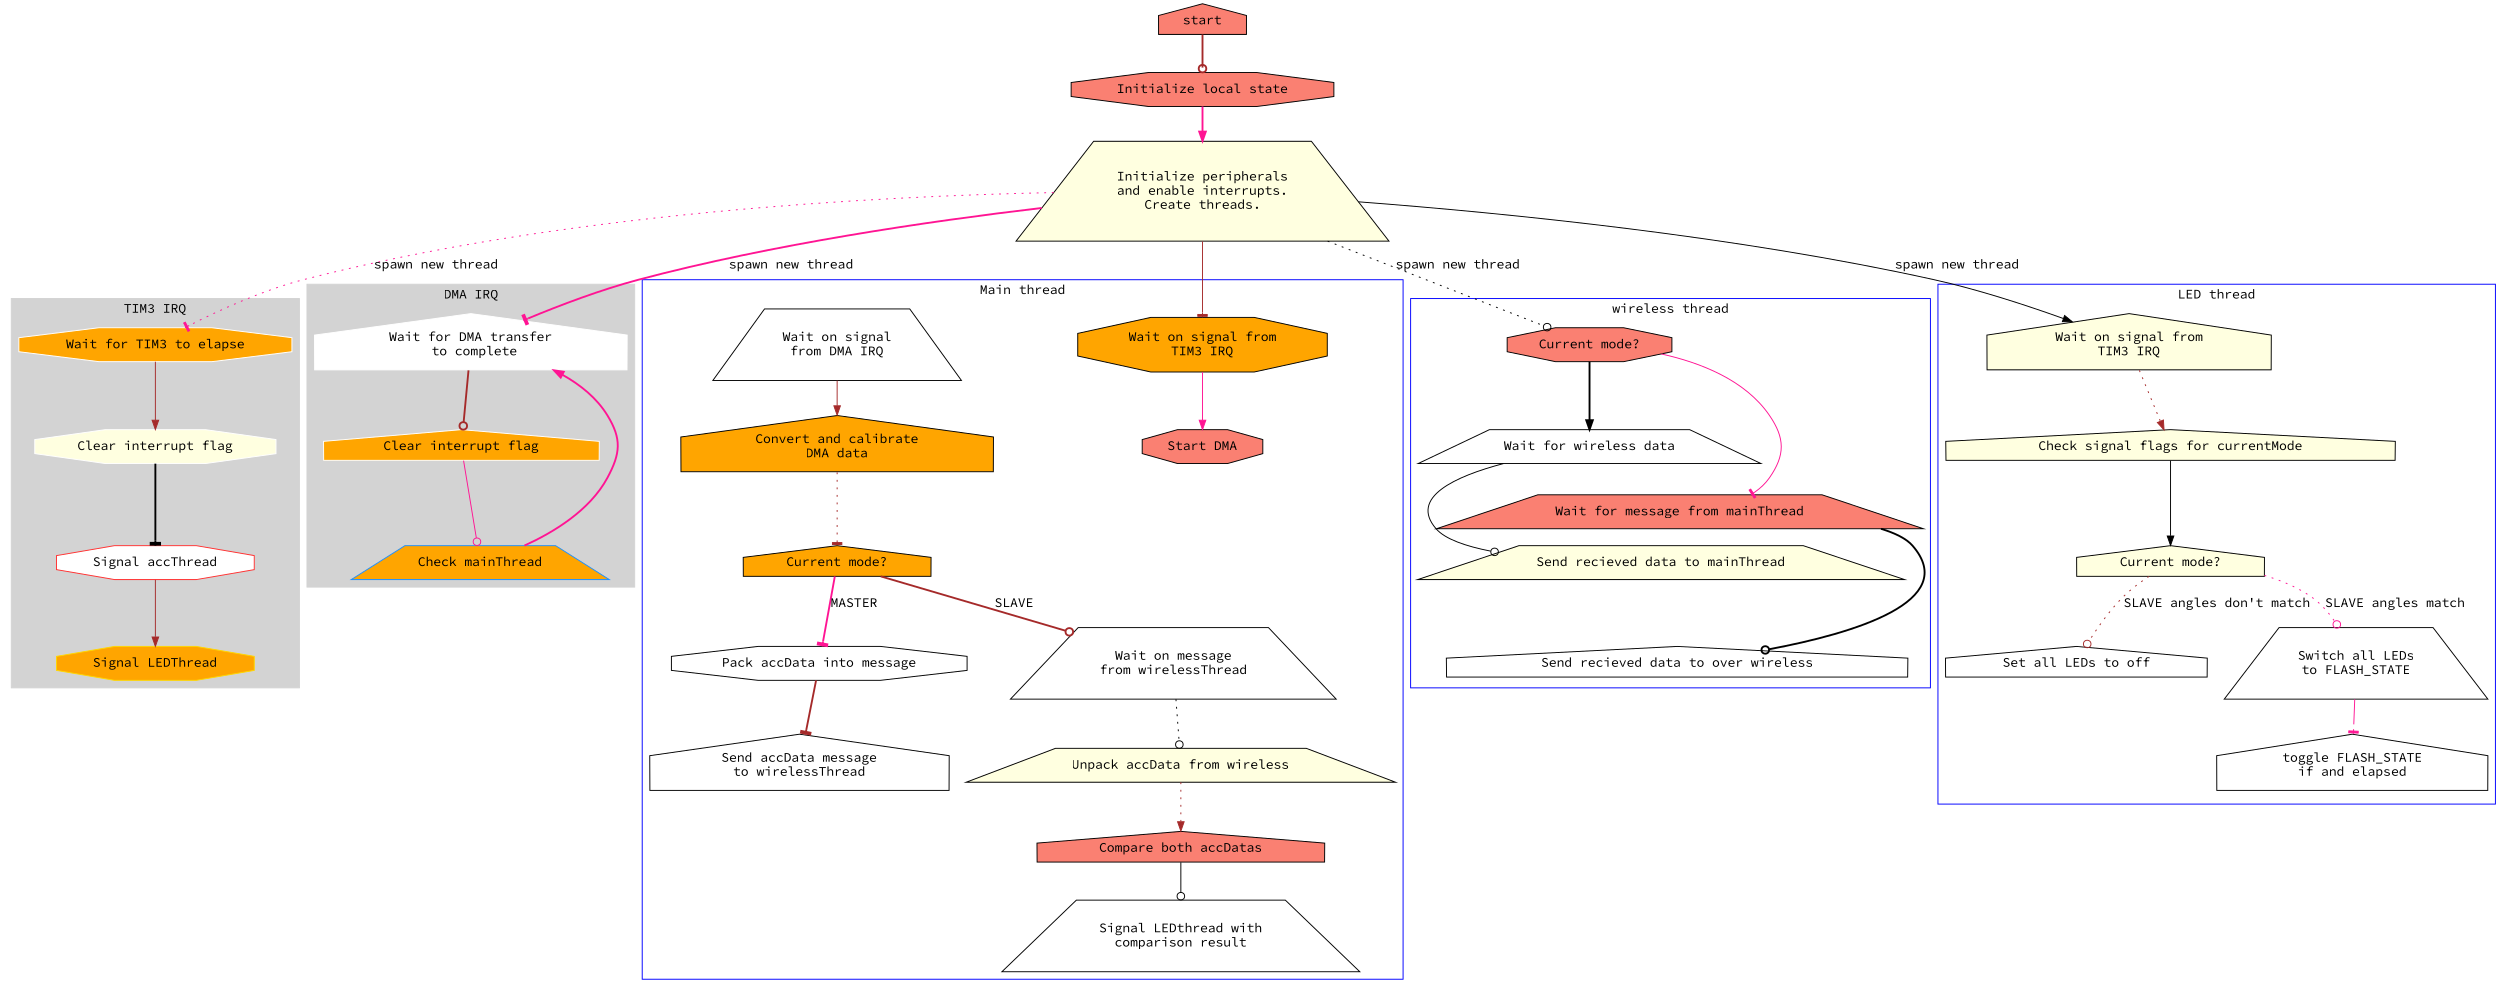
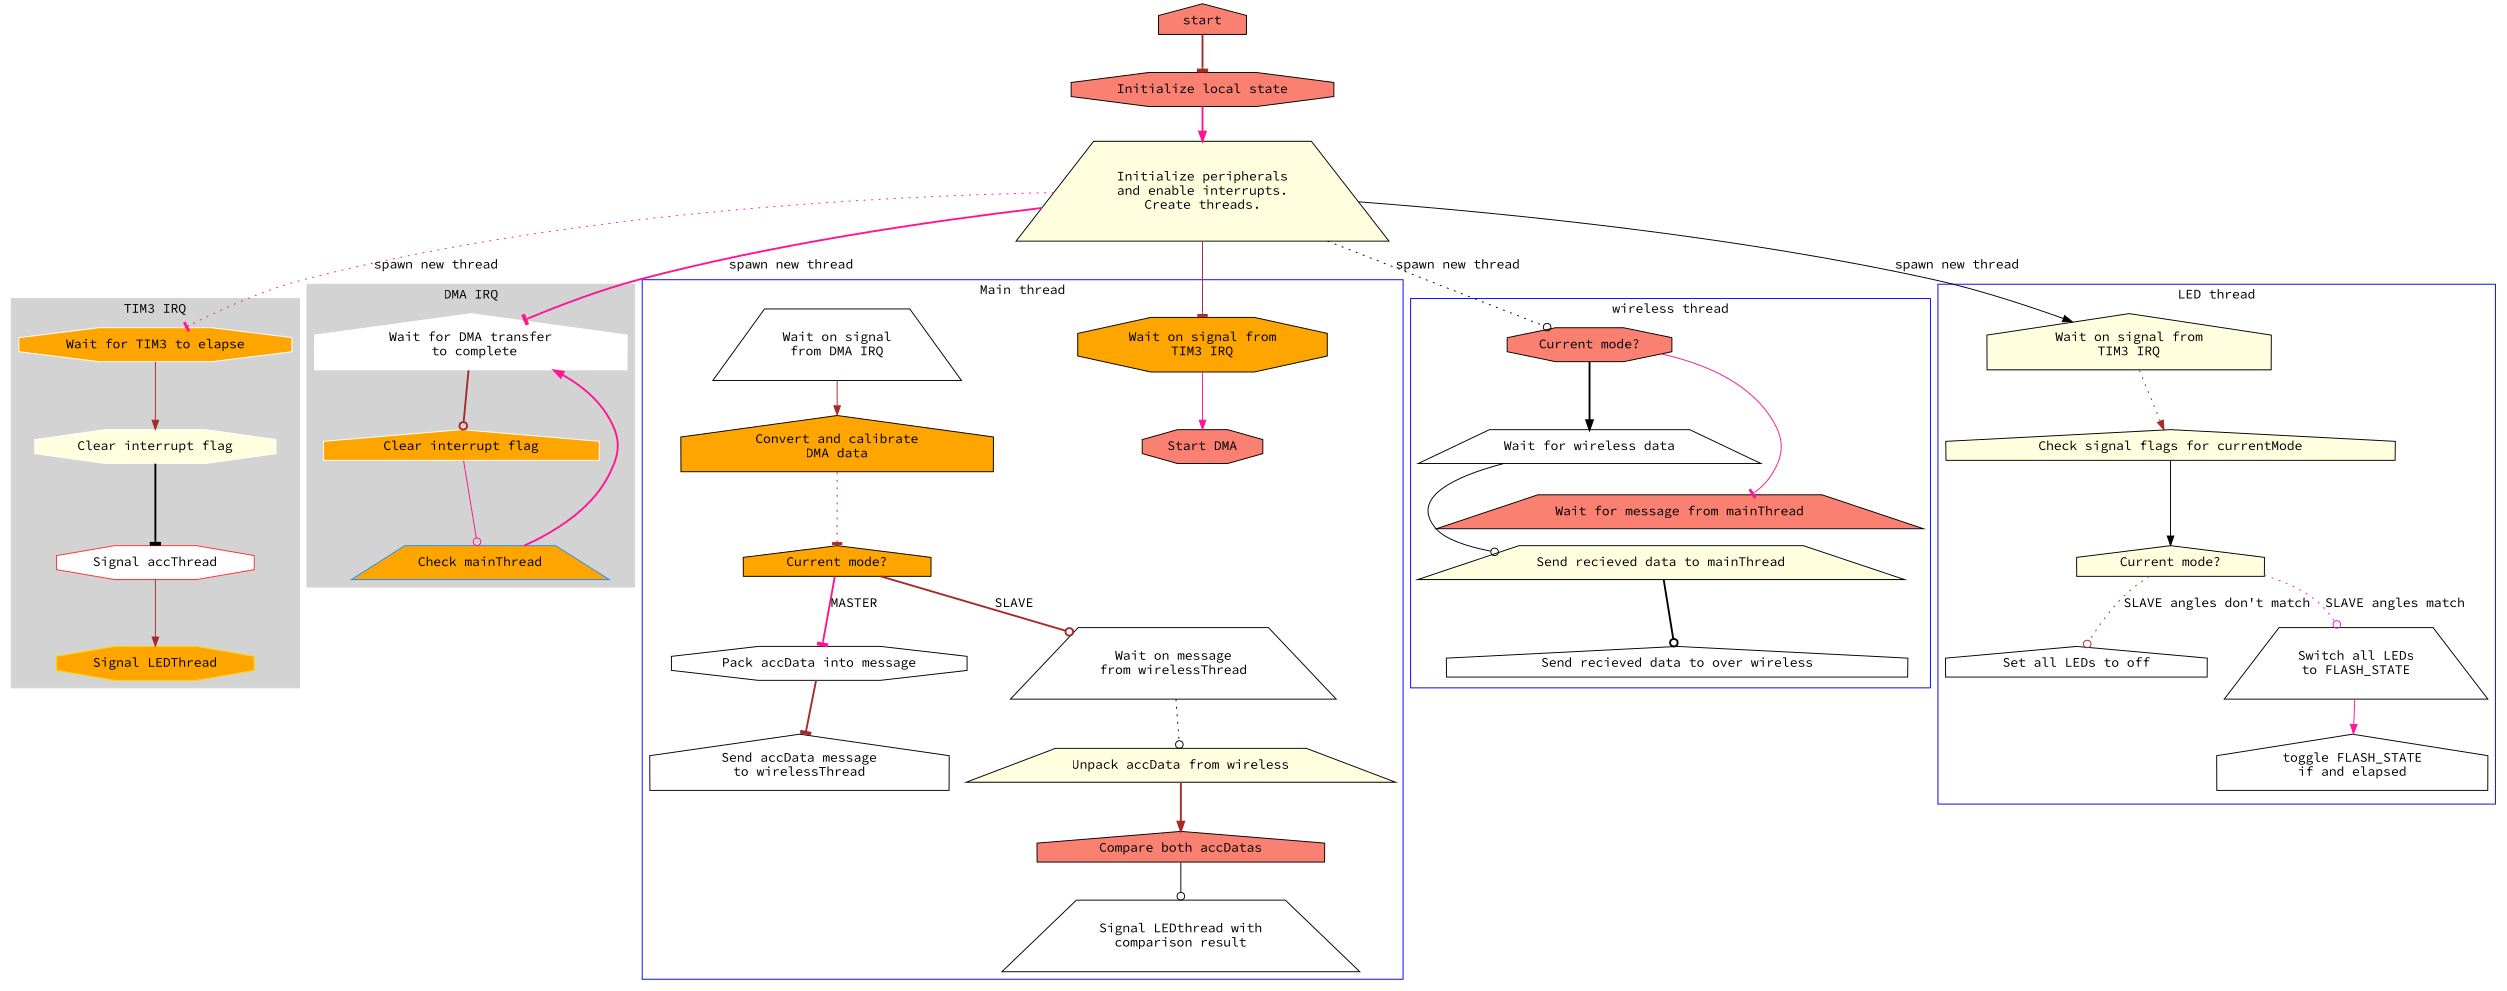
edge "start" -> "Initialize local state": arrowhead odot -> tee
edge "Wait for message from mainThread" -> "Send recieved data to over wireless": now "Send recieved data to mainThread" -> "Send recieved data to over wireless"
edge "Switch all LEDs to FLASH_STATE" -> "toggle FLASH_STATE if and elapsed": arrowhead tee -> normal
edge "Unpack accData from wireless" -> "Compare both accDatas": style dotted -> bold
